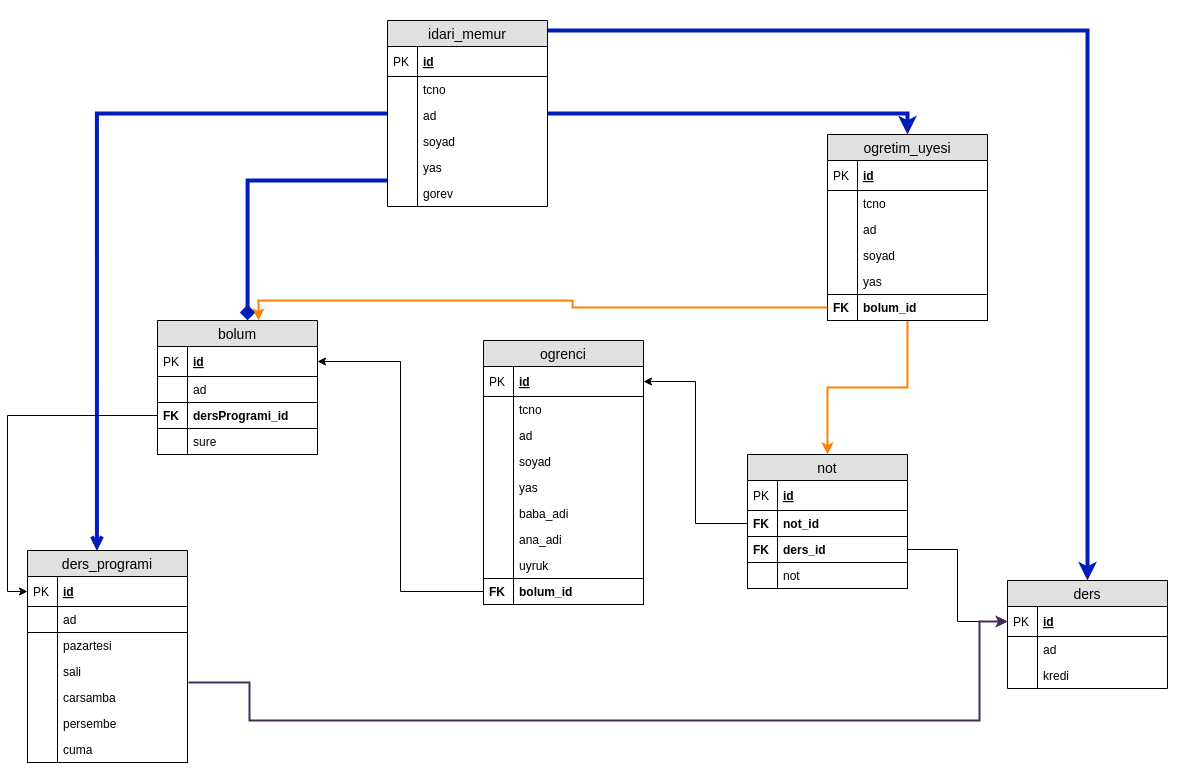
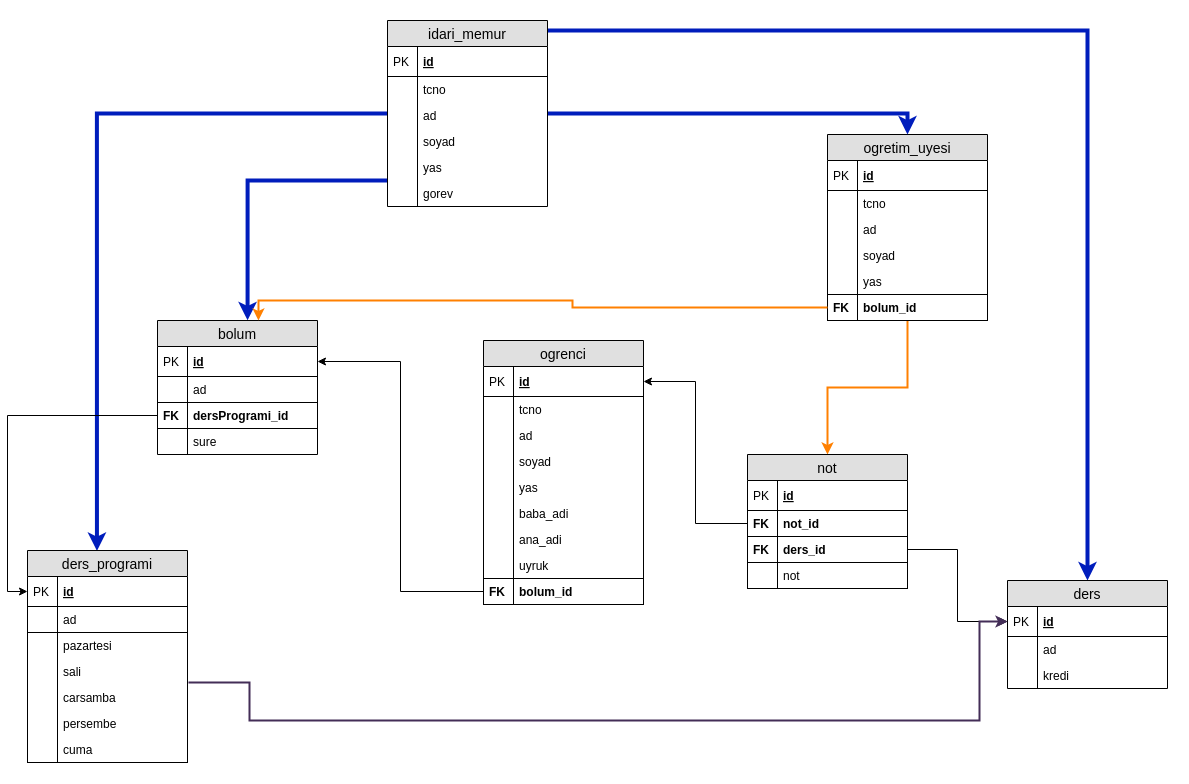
edge "idari_memur" -> "bolum": arrowhead diamond -> classic
edge "idari_memur" -> "ders_programi": arrowhead open -> classic
